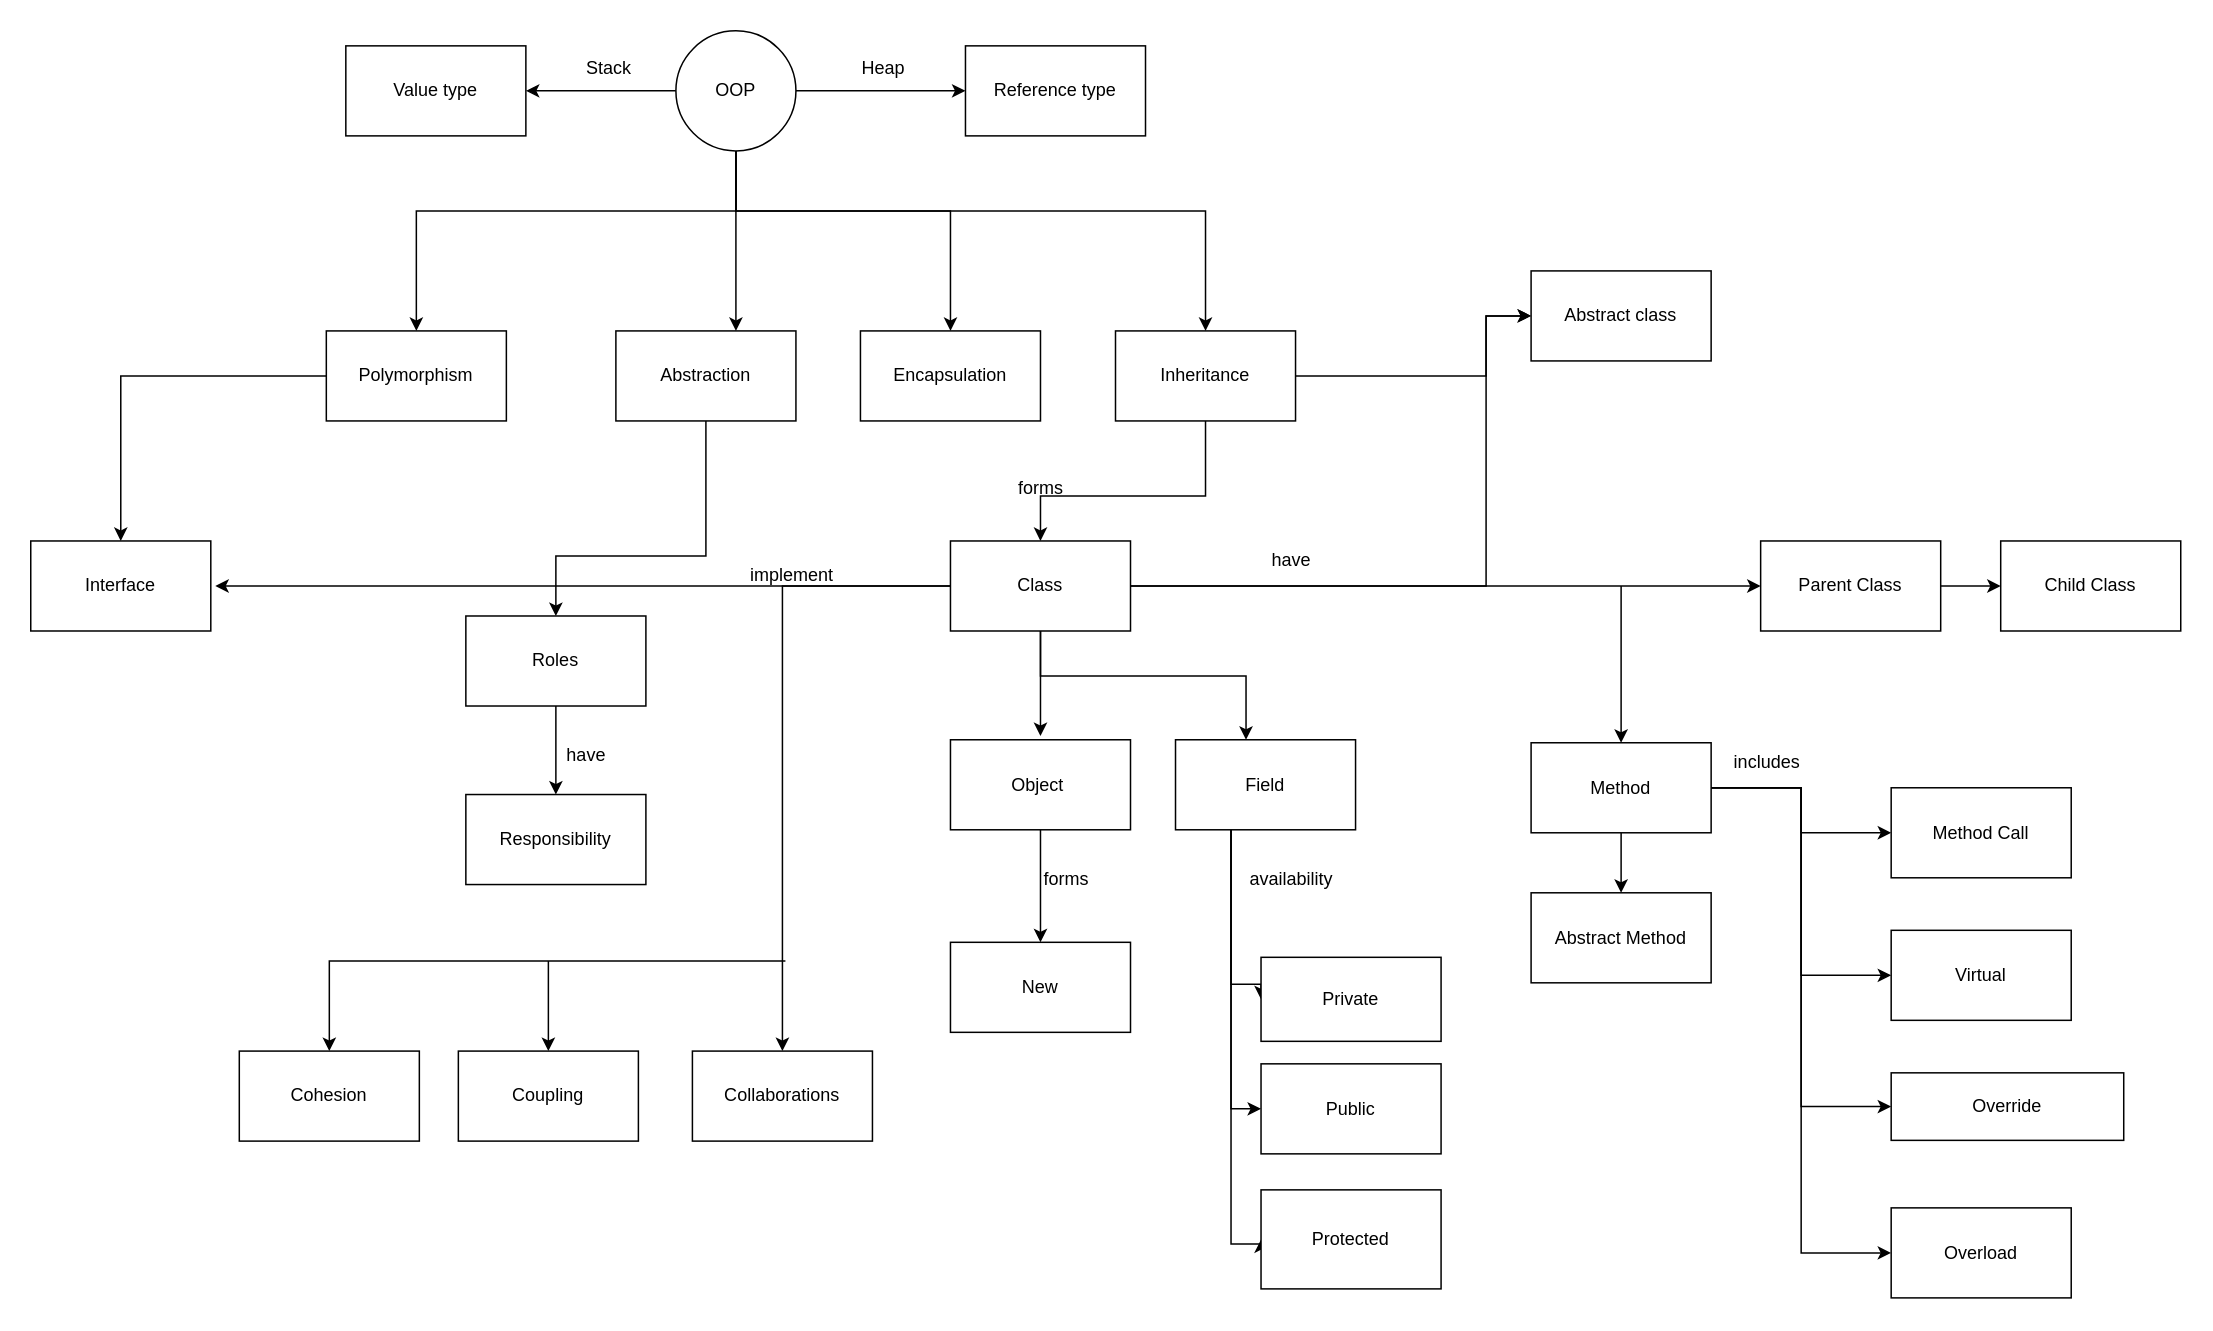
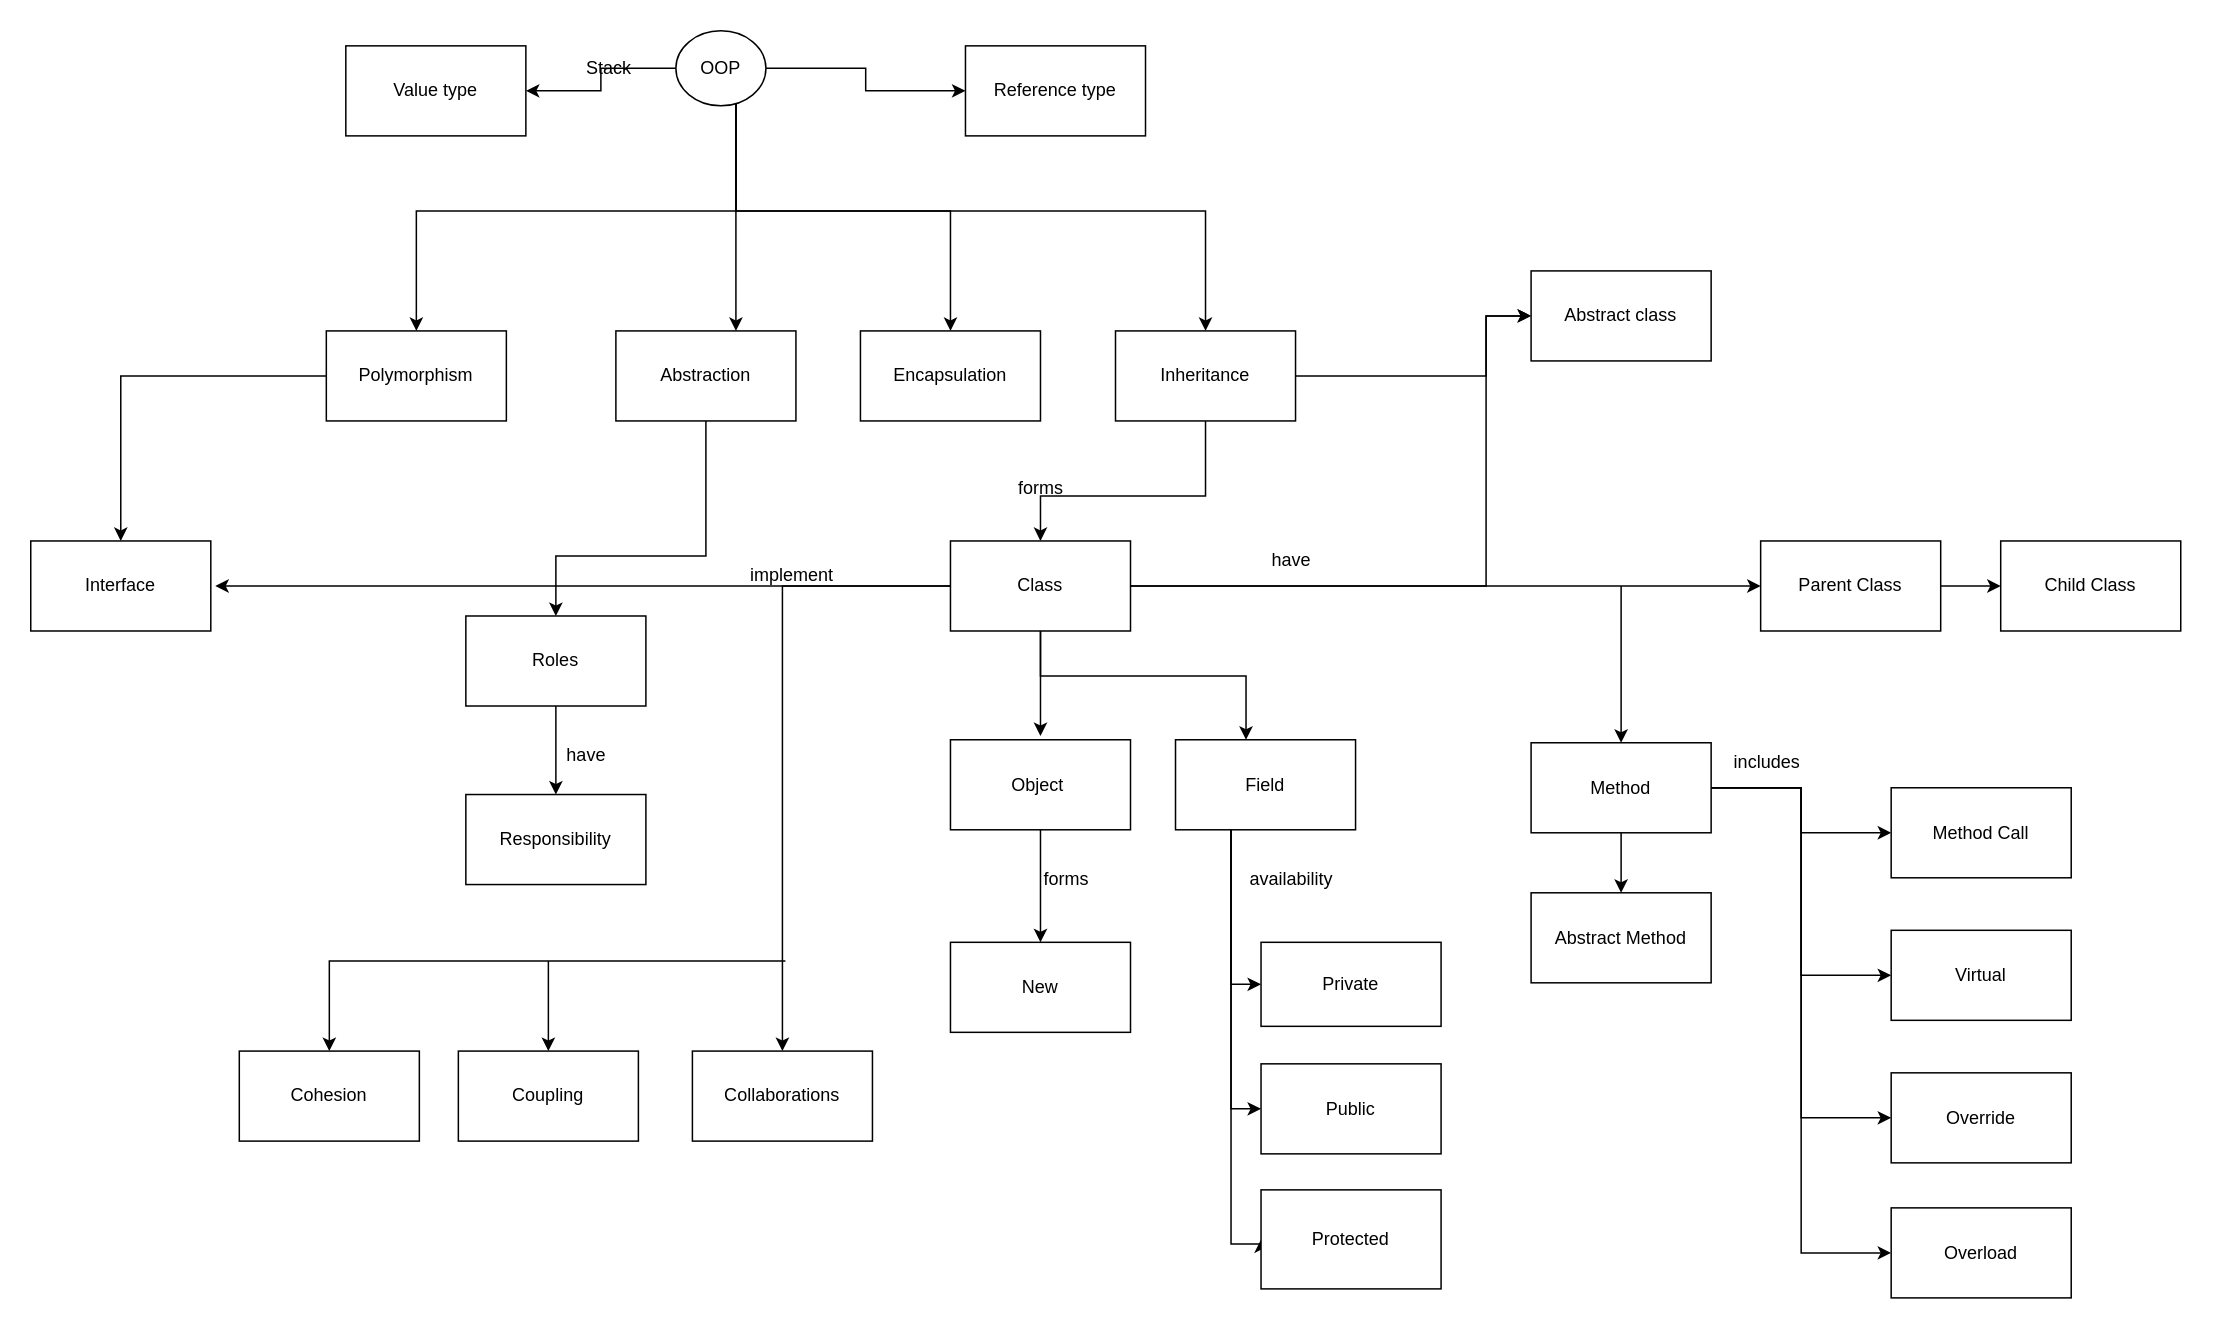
node "Heap": removed
node "OOP": size 120x120 -> 90x75
node "Private": moved (1351, 999) -> (1351, 984)
node "Override": size 233x68 -> 180x90
